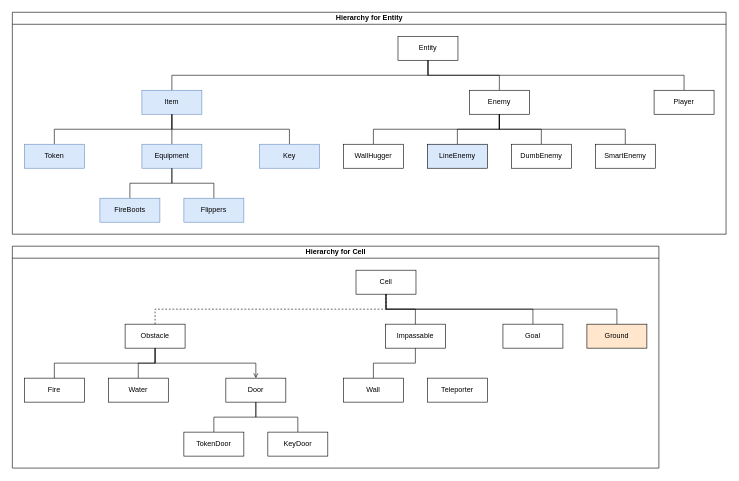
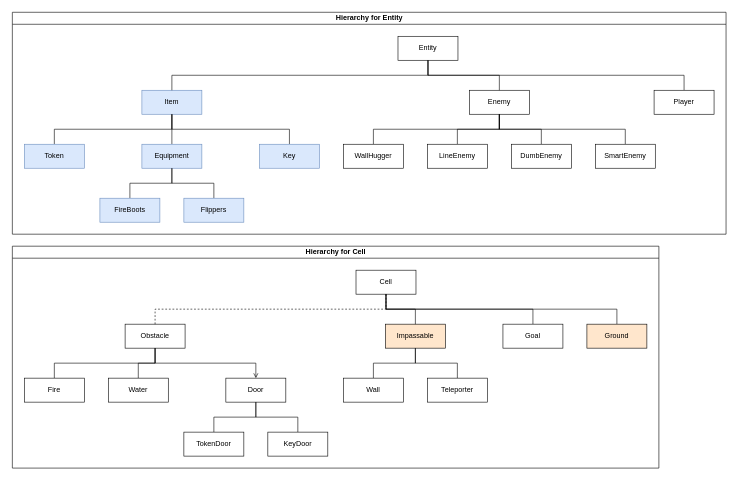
node "LineEnemy": fillcolor #dae8fc -> #ffffff
node "Impassable": fillcolor #ffffff -> #ffe6cc
edge "Impassable" -- "Teleporter": added
